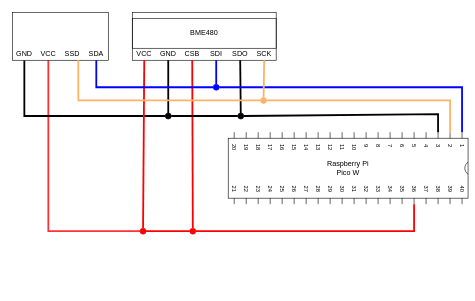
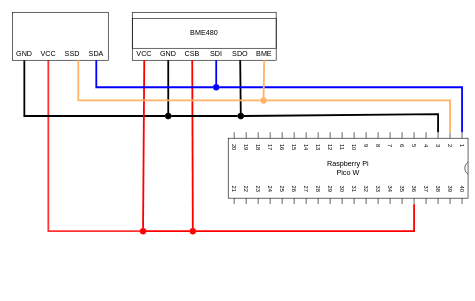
node "SCK": label "SCK" -> "BME"
